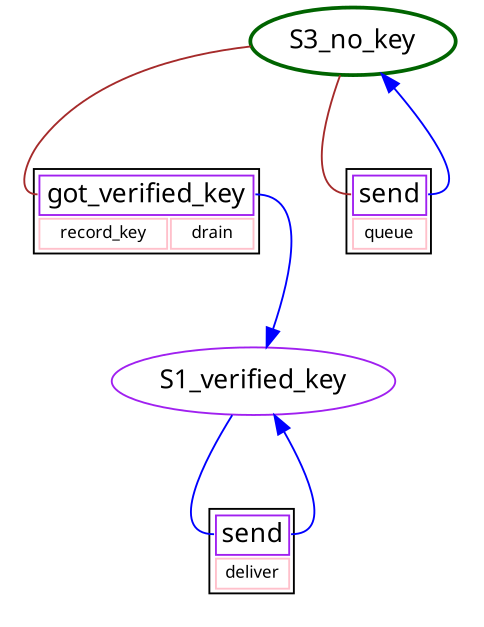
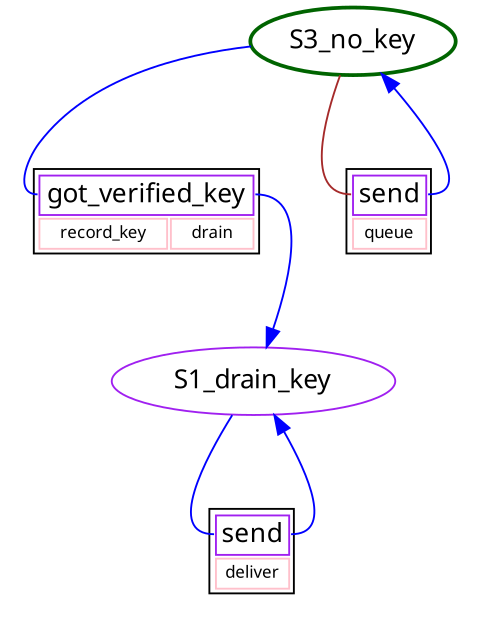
edge "S3_no_key" -- "got_verified_key": color brown -> blue
node "S1_verified_key": label "S1_verified_key" -> "S1_drain_key"
